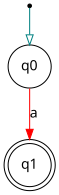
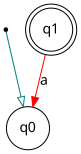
edge "q0" -> "q1": reversed
